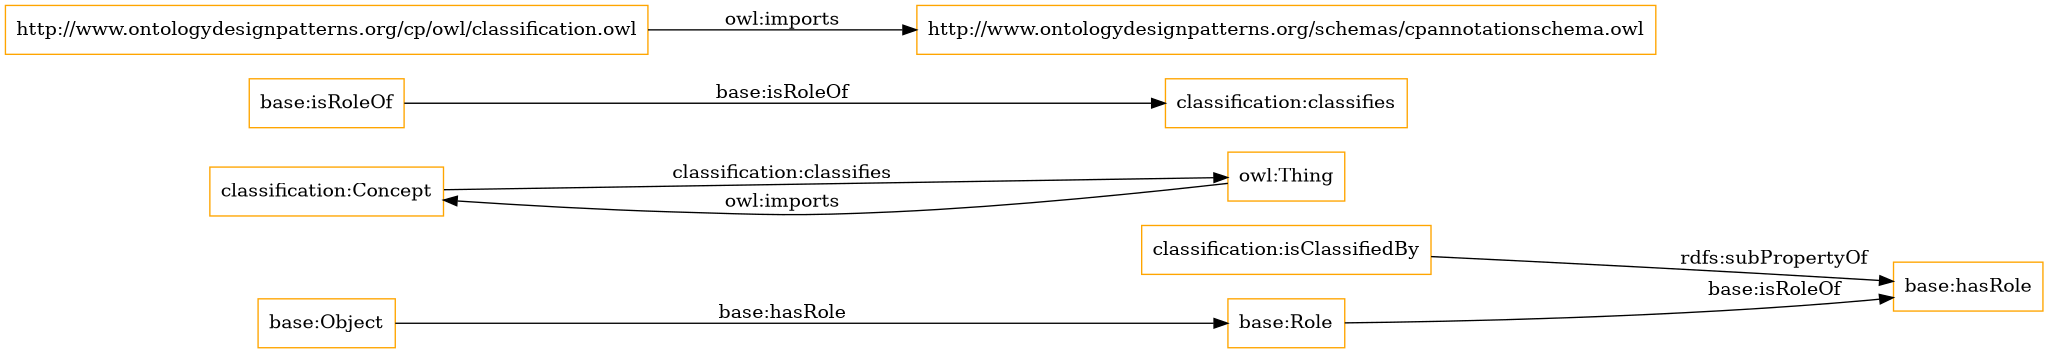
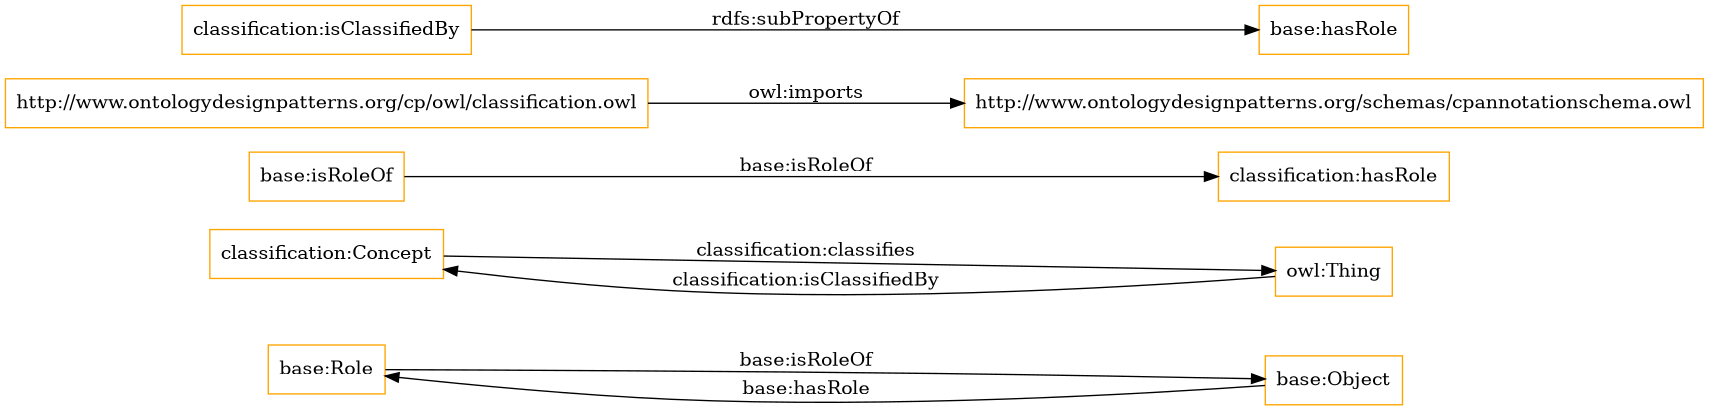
node "classification:classifies": label "classification:classifies" -> "classification:hasRole"
edge "owl:Thing" -> "classification:Concept": label "owl:imports" -> "classification:isClassifiedBy"
edge "base:Role" -> "base:hasRole": now "base:Role" -> "base:Object"
